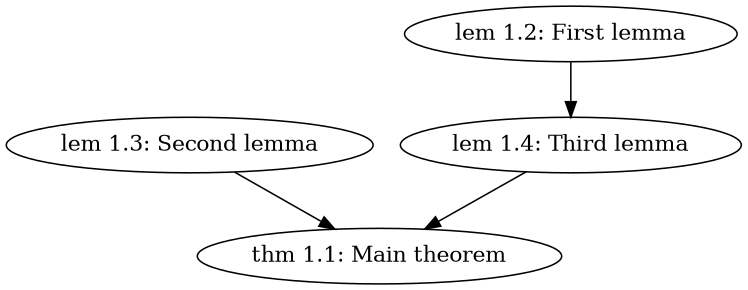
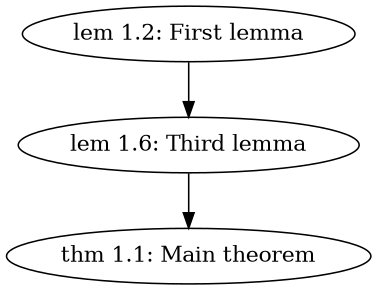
node "lem 1.3: Second lemma": removed
node "lem 1.4: Third lemma": label "lem 1.4: Third lemma" -> "lem 1.6: Third lemma"
